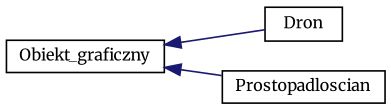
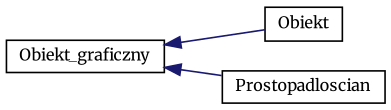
node "Dron": label "Dron" -> "Obiekt"
